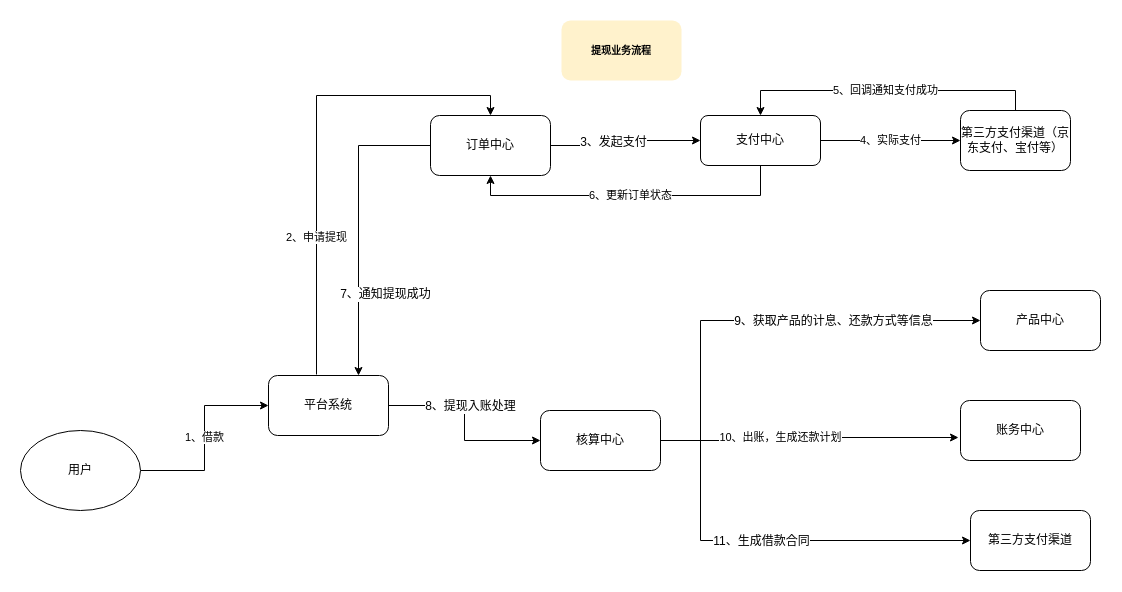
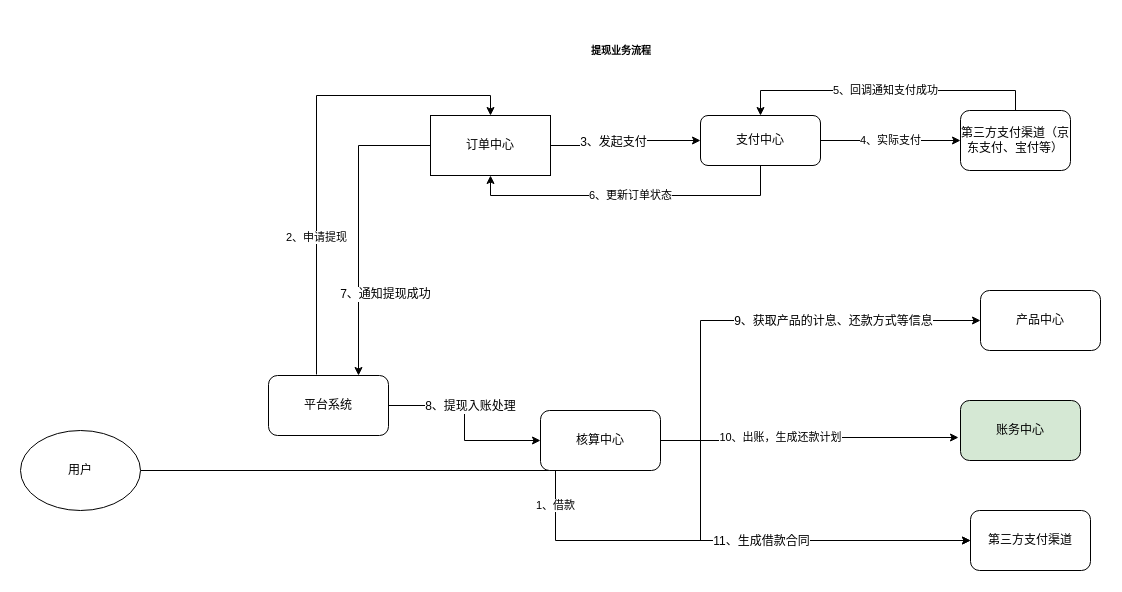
node "提现业务流程": fillcolor #fff2cc -> #ffffff
node "订单中心": shape rounded rectangle -> rectangle
edge "用户" -> "平台系统": now "用户" -> "第三方支付渠道"
node "账务中心": fillcolor #ffffff -> #d5e8d4
